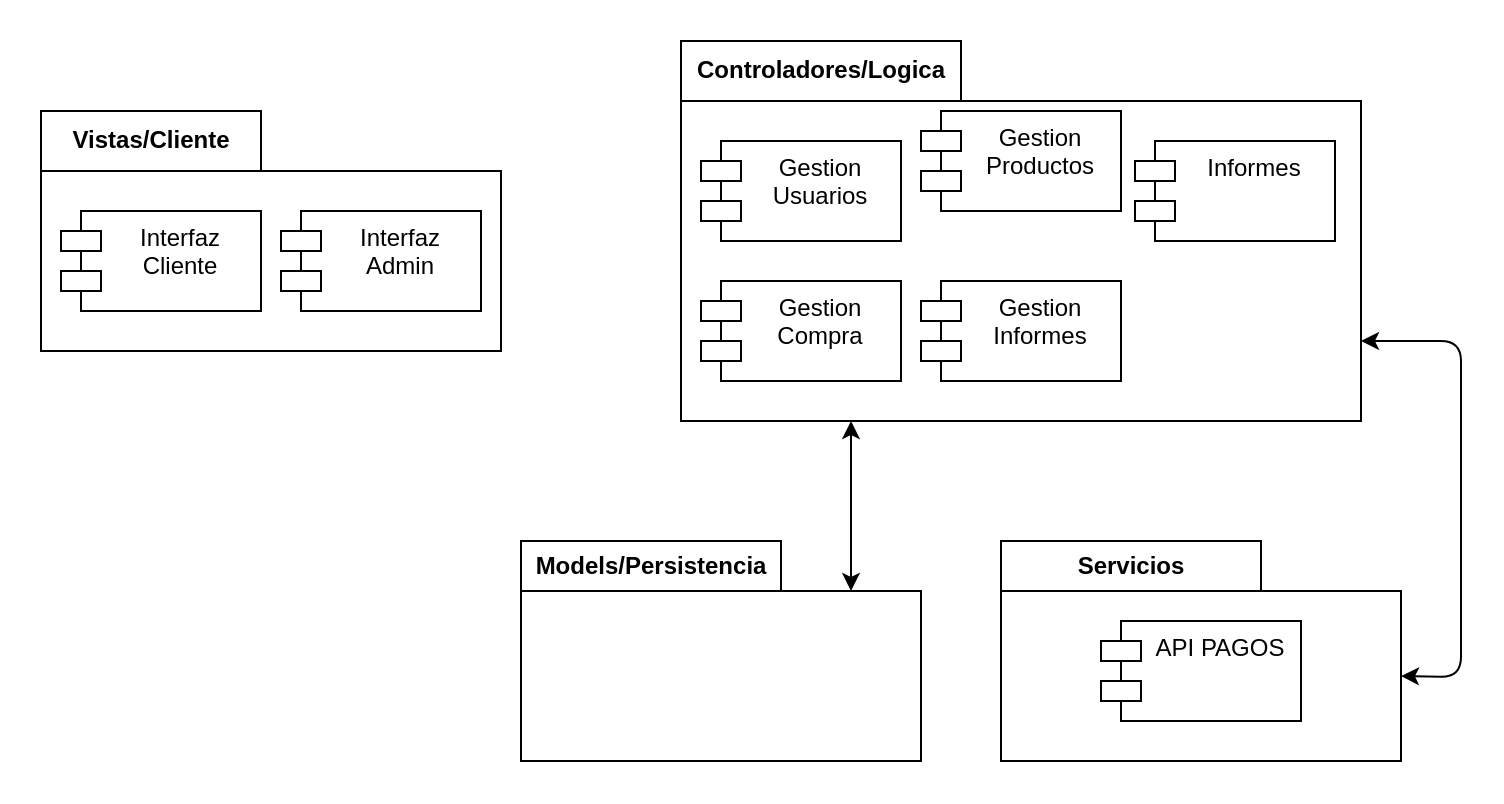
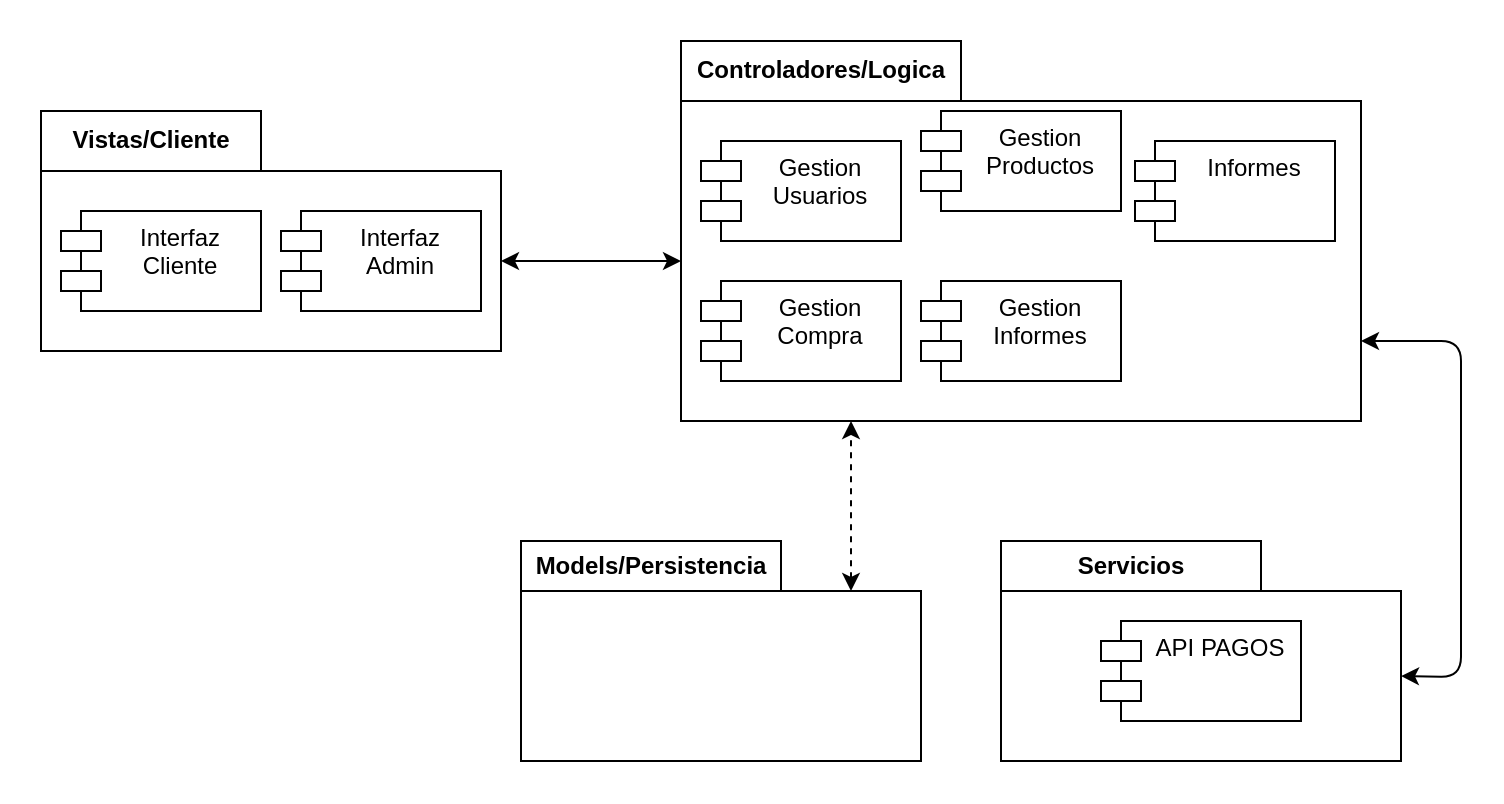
edge "Vistas/Cliente" -- "Controladores/Logica": added
edge "Controladores/Logica" -- "Models/Persistencia": style solid -> dashed
